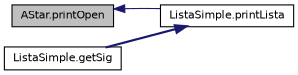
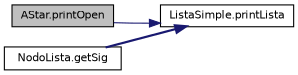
edge "ListaSimple.printLista" -> "AStar.printOpen": reversed
node "ListaSimple.getSig": label "ListaSimple.getSig" -> "NodoLista.getSig"
